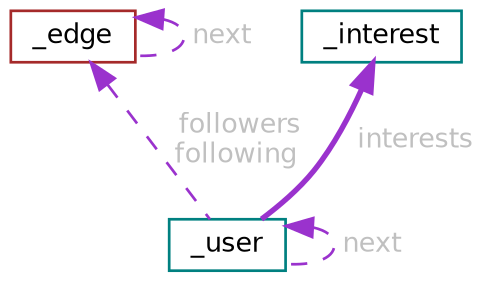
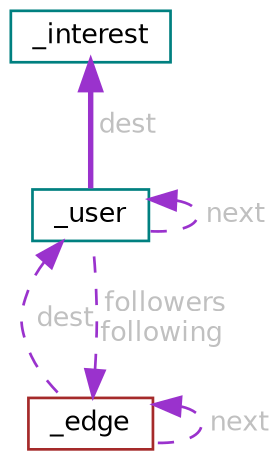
edge "_user" -> "_interest": label " interests" -> " dest"
edge "_edge" -> "_user": added, label "dest"
